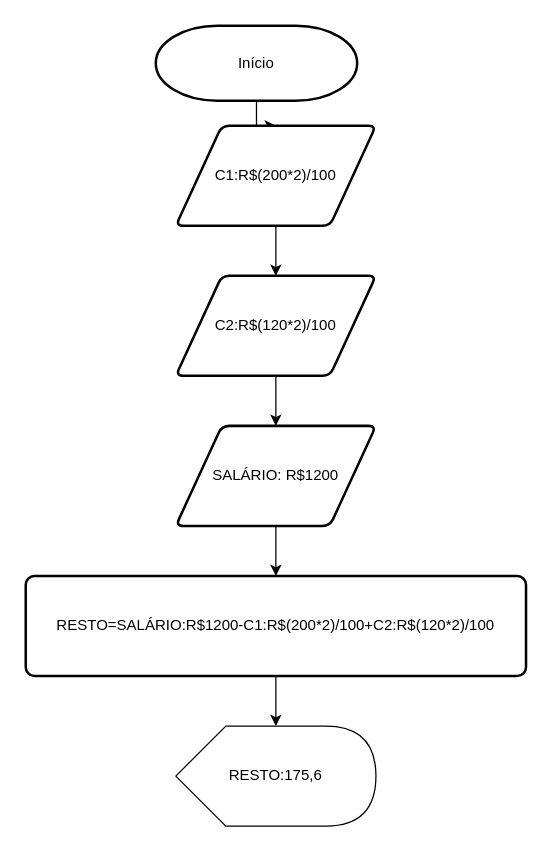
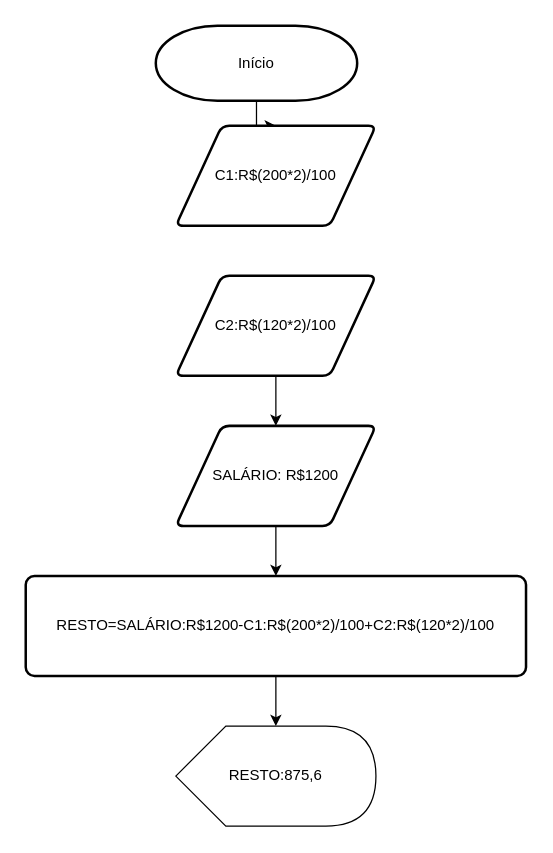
edge "C1:R$(200*2)/100" -> "C2:R$(120*2)/100": removed
node "RESTO:175,6": label "RESTO:175,6" -> "RESTO:875,6"
